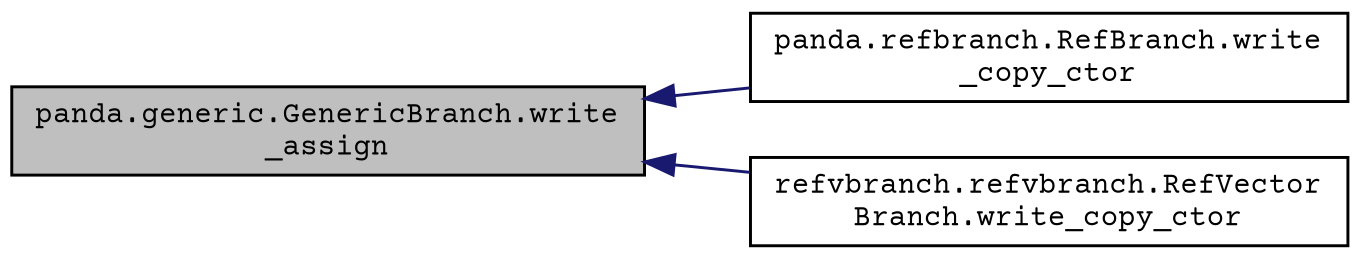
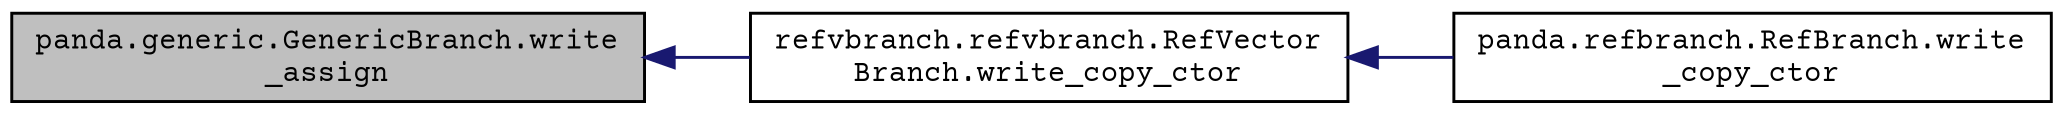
edge "panda.refbranch.RefBranch.write _copy_ctor" -> "panda.generic.GenericBranch.write _assign": now "panda.refbranch.RefBranch.write _copy_ctor" -> "refvbranch.refvbranch.RefVector Branch.write_copy_ctor"
